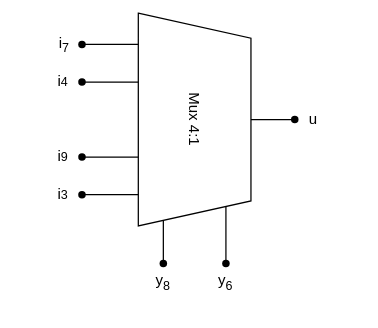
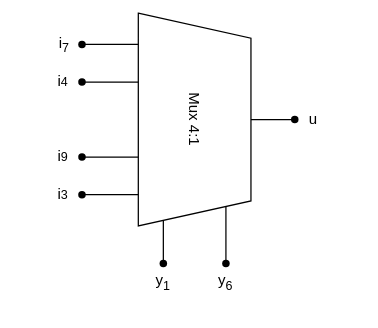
node "y8": label "y8" -> "y1"
